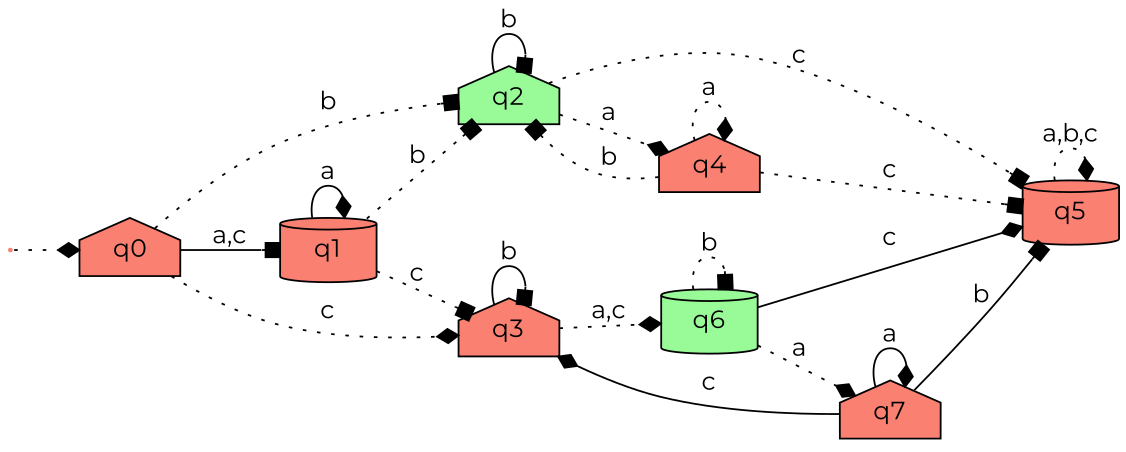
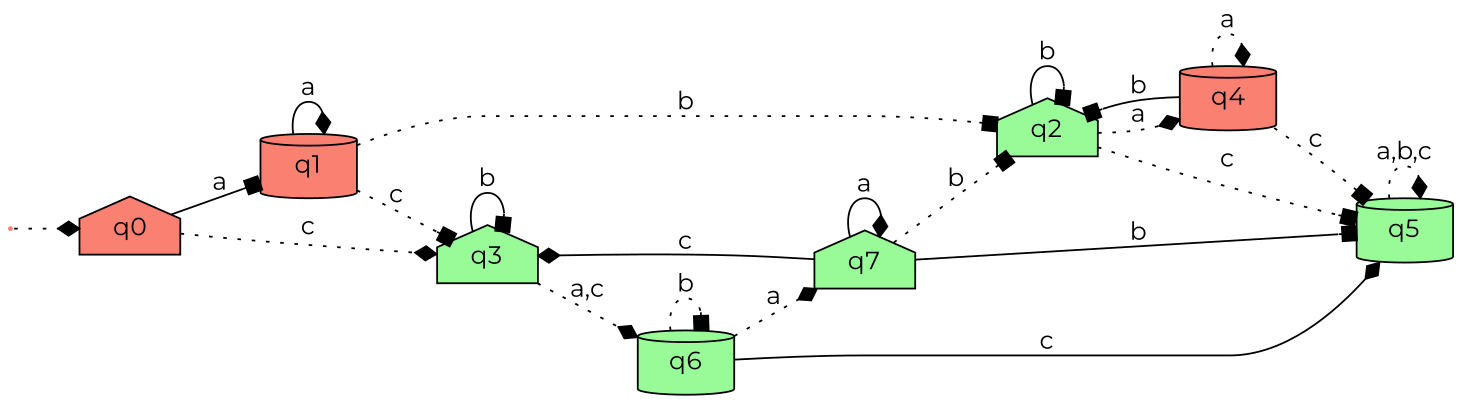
edge "q0" -> "q2": now "q7" -> "q2"
node "q4": shape house -> cylinder
edge "q4" -> "q2": style dotted -> solid
node "q5": fillcolor salmon -> palegreen
edge "q0" -> "q1": label "a,c" -> "a"
node "q3": fillcolor salmon -> palegreen
node "q7": fillcolor salmon -> palegreen
